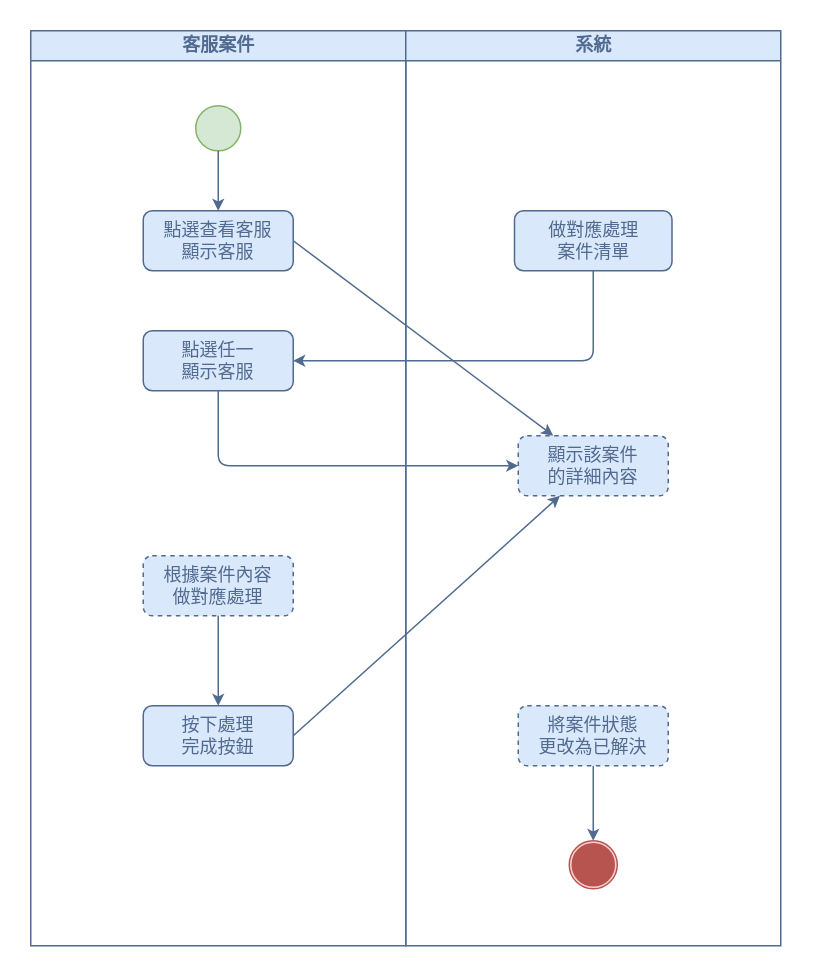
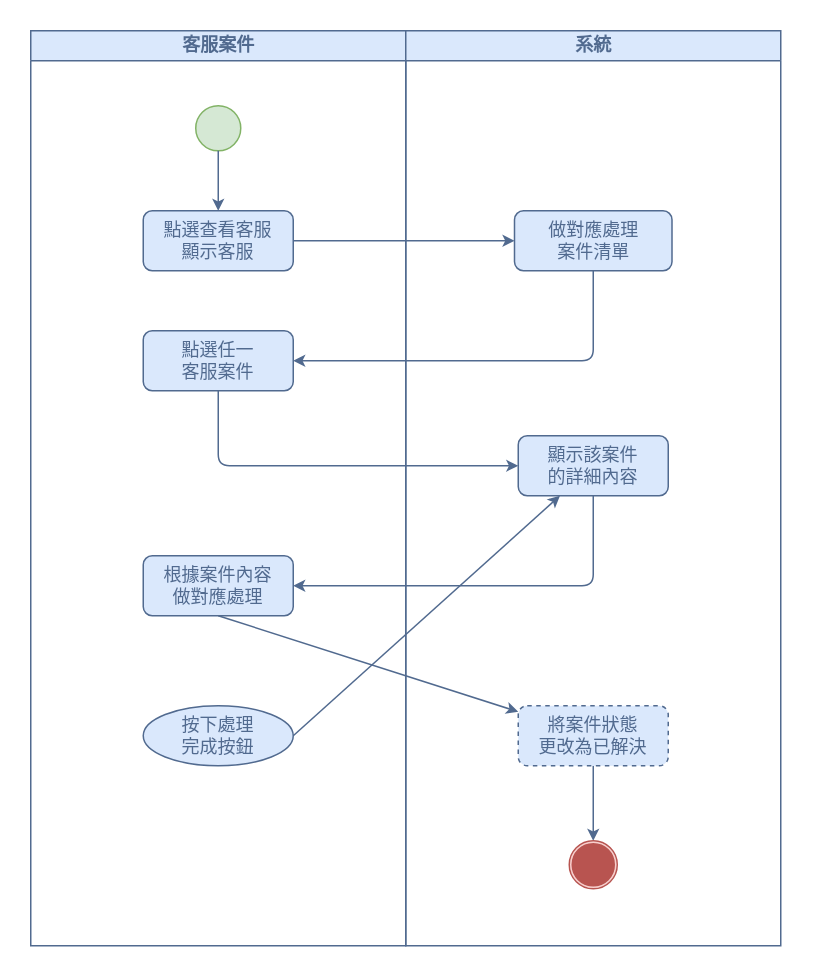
edge "點選查看客服 顯示客服" -> "顯示該案件 的詳細內容": now "點選查看客服 顯示客服" -> "做對應處理 案件清單"
node "點選任一 顯示客服": label "點選任一 顯示客服" -> "點選任一 客服案件"
node "顯示該案件 的詳細內容": style dashed -> solid
node "根據案件內容 做對應處理": style dashed -> solid
edge "顯示該案件 的詳細內容" -> "根據案件內容 做對應處理": added
edge "根據案件內容 做對應處理" -> "按下處理 完成按鈕": now "根據案件內容 做對應處理" -> "將案件狀態 更改為已解決"
node "按下處理 完成按鈕": shape rounded rectangle -> ellipse
